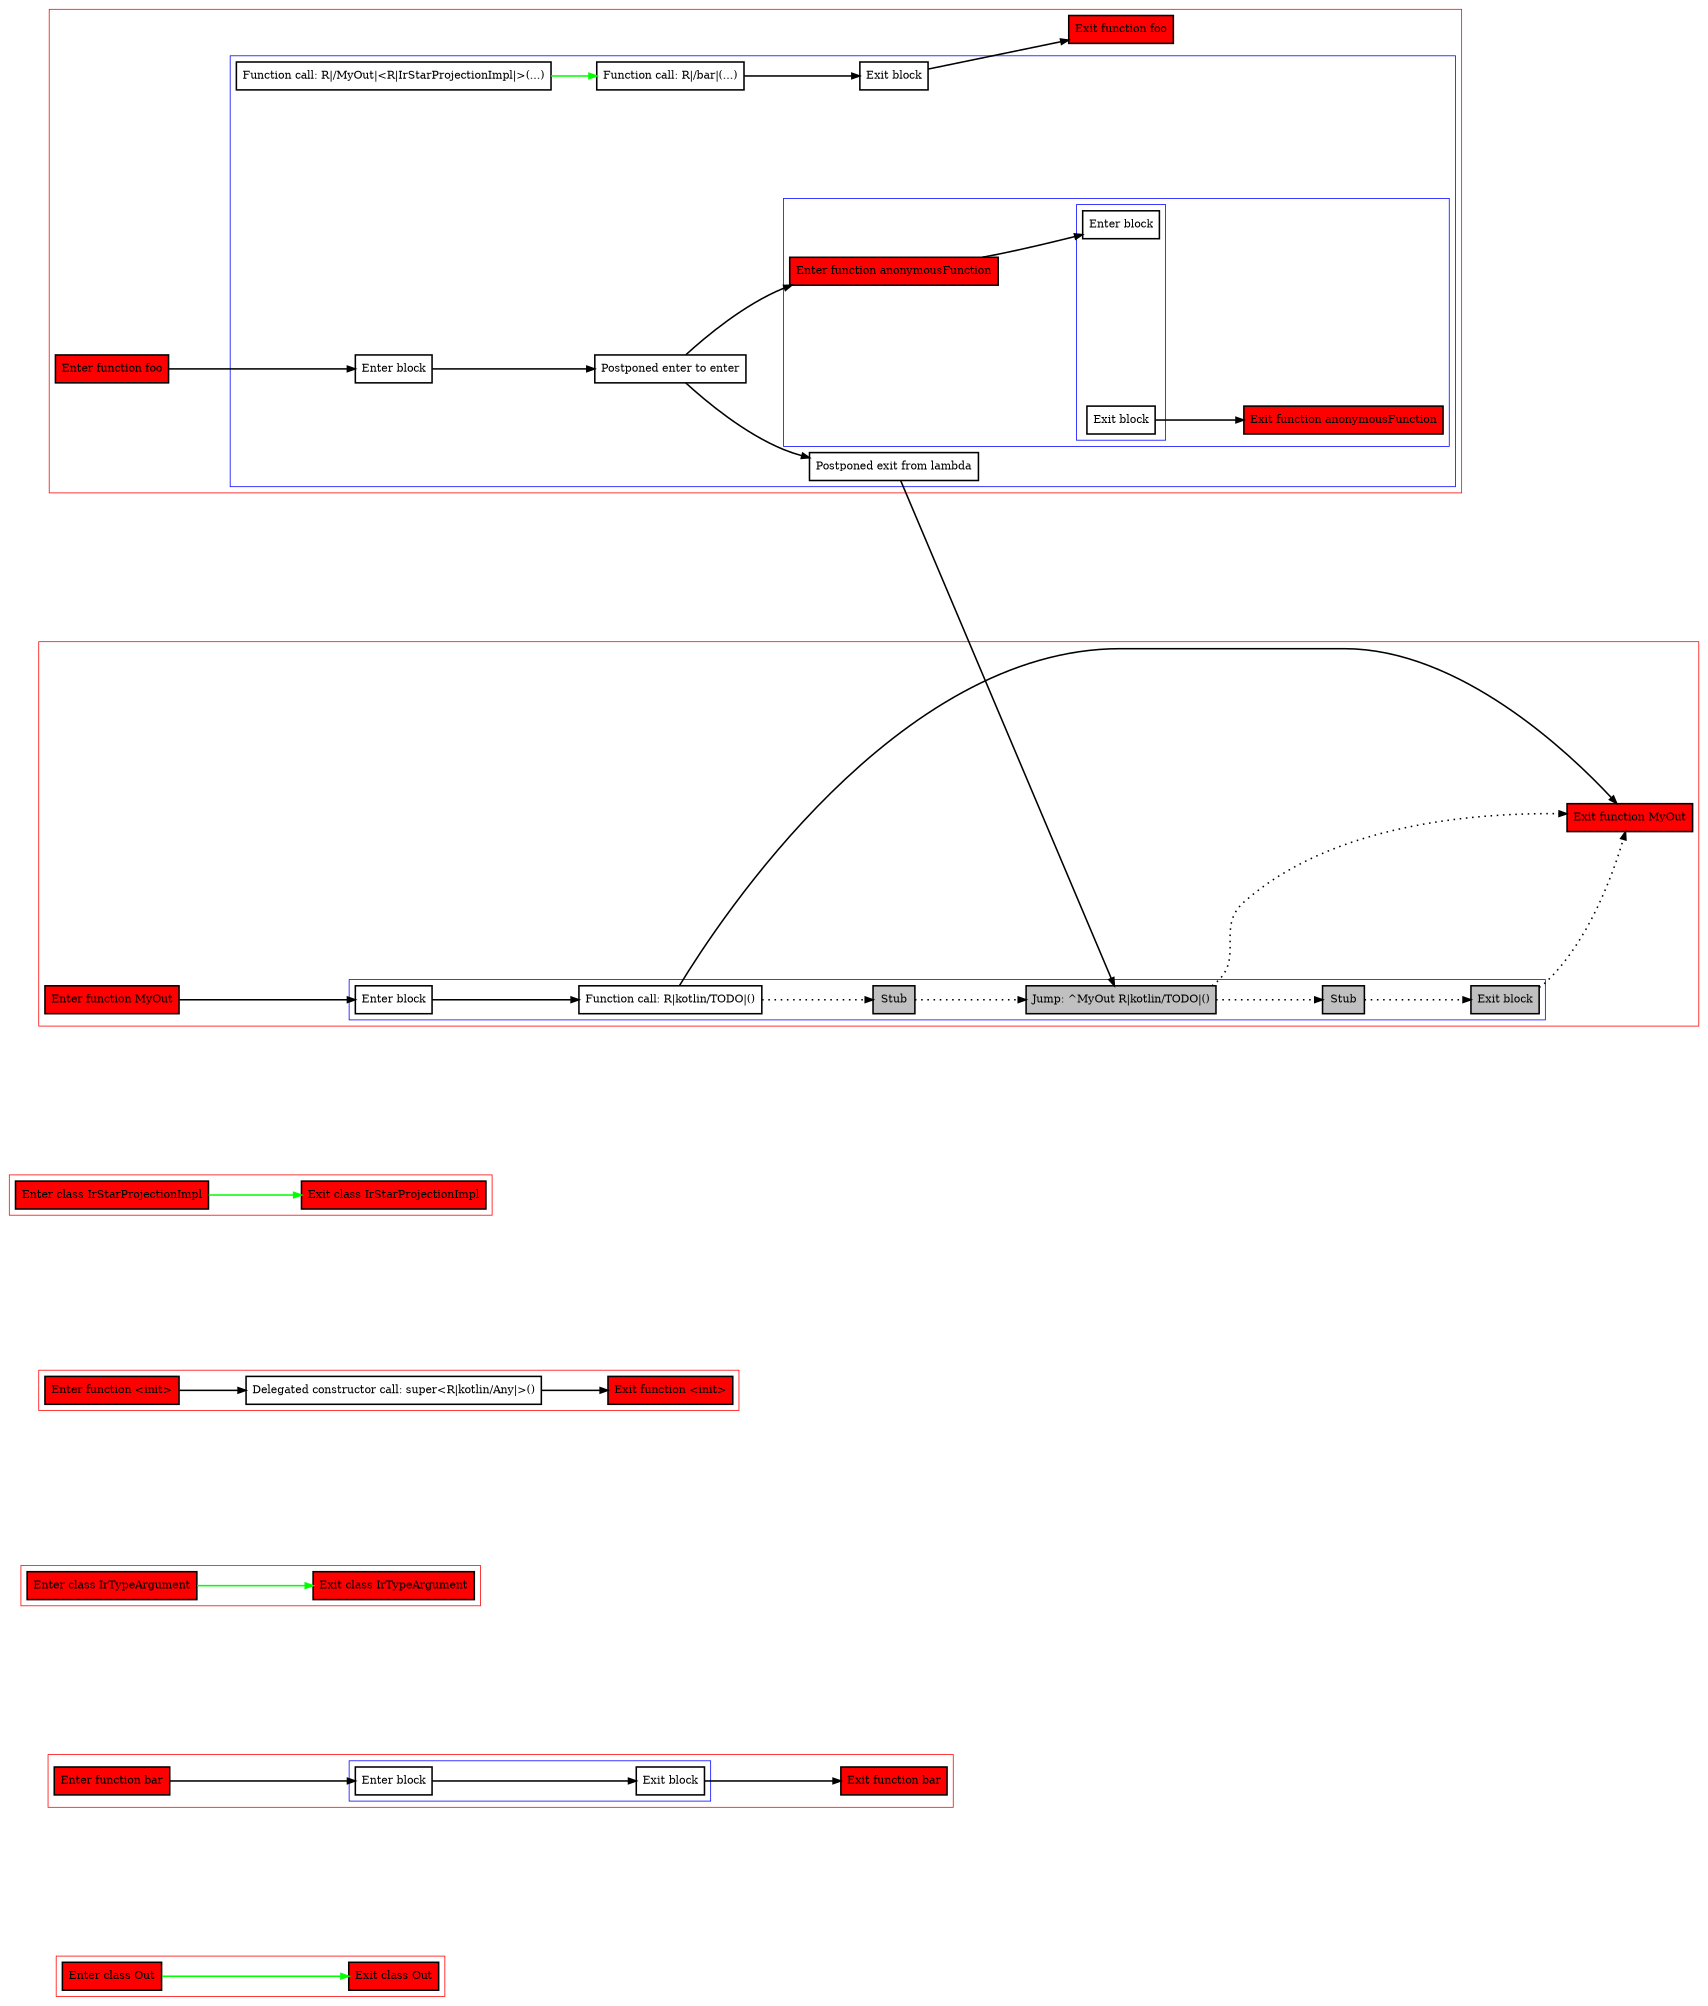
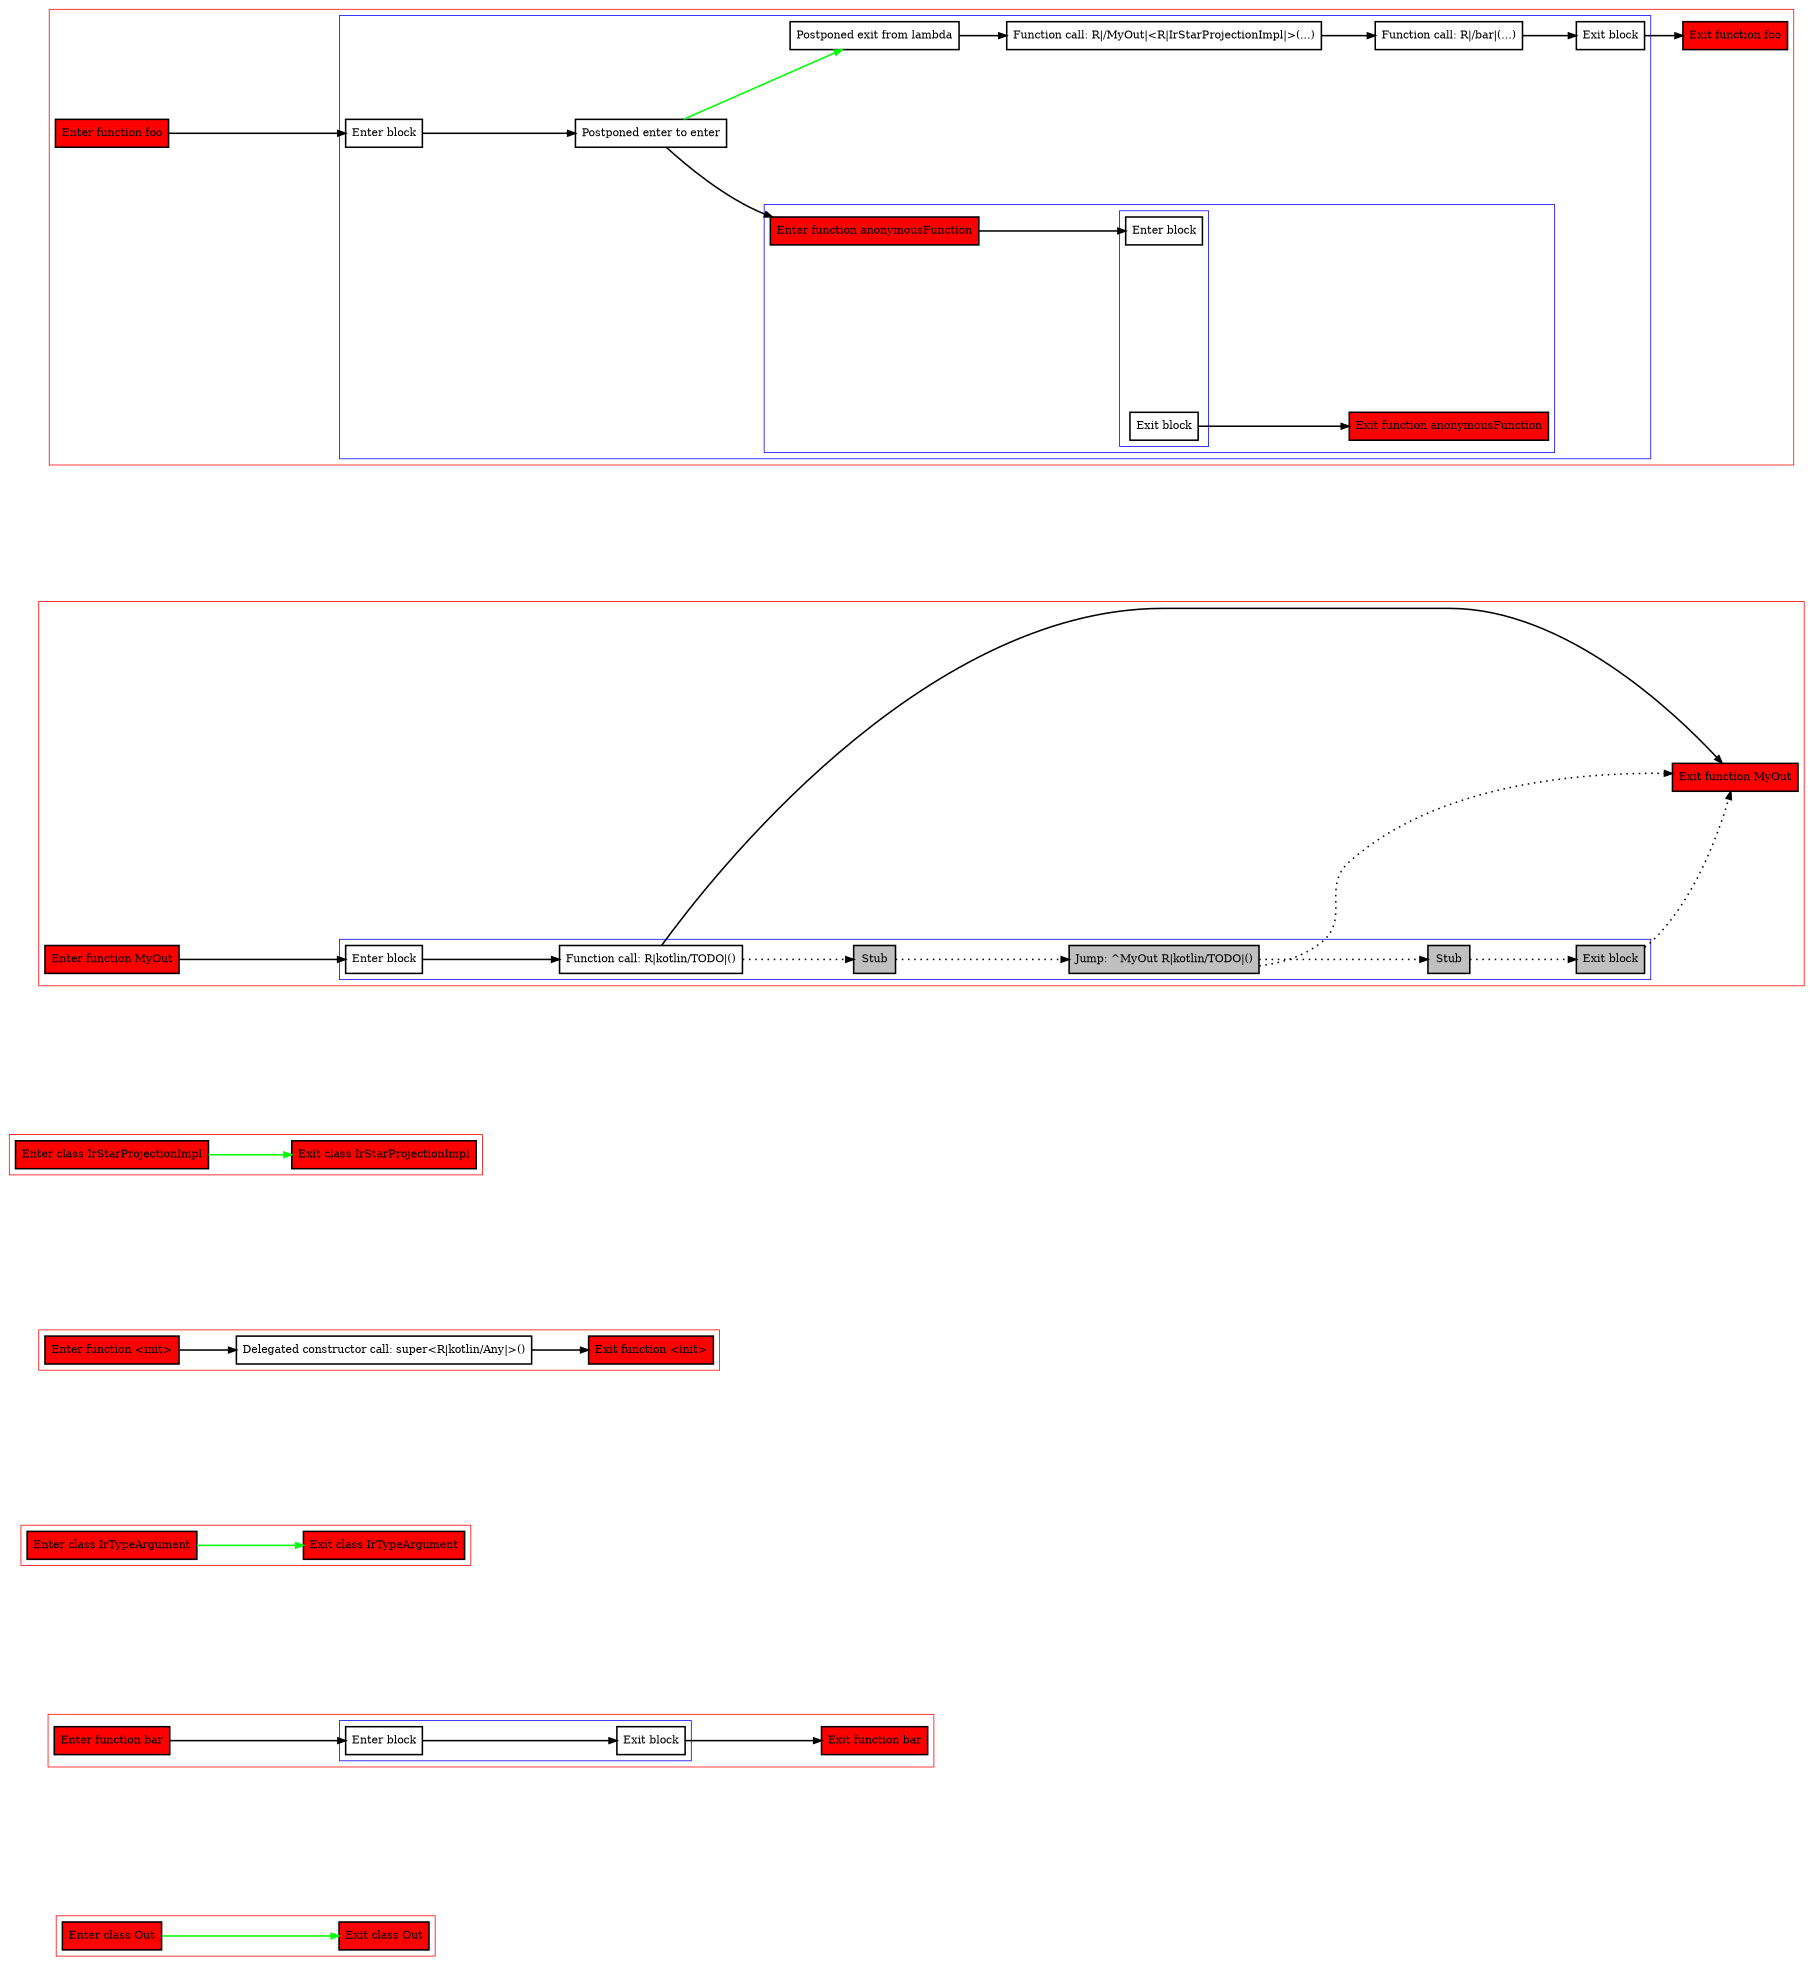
edge "Function call: R|/MyOut|<R|IrStarProjectionImpl|>(...)" -> "Function call: R|/bar|(...)": color green -> black
edge "Postponed enter to enter" -> "Postponed exit from lambda": color black -> green
edge "Postponed exit from lambda" -> "Jump: ^MyOut R|kotlin/TODO|()": now "Postponed exit from lambda" -> "Function call: R|/MyOut|<R|IrStarProjectionImpl|>(...)"
